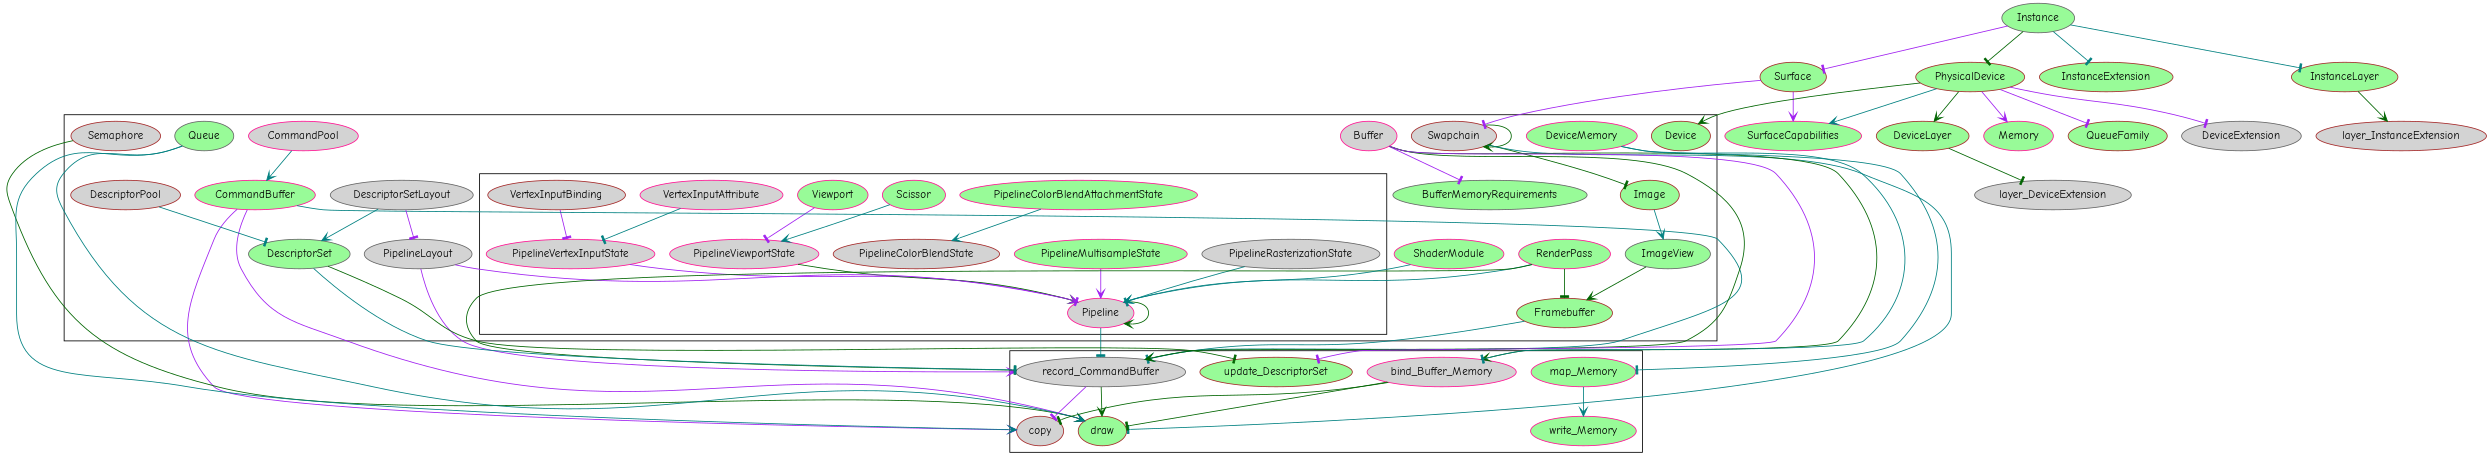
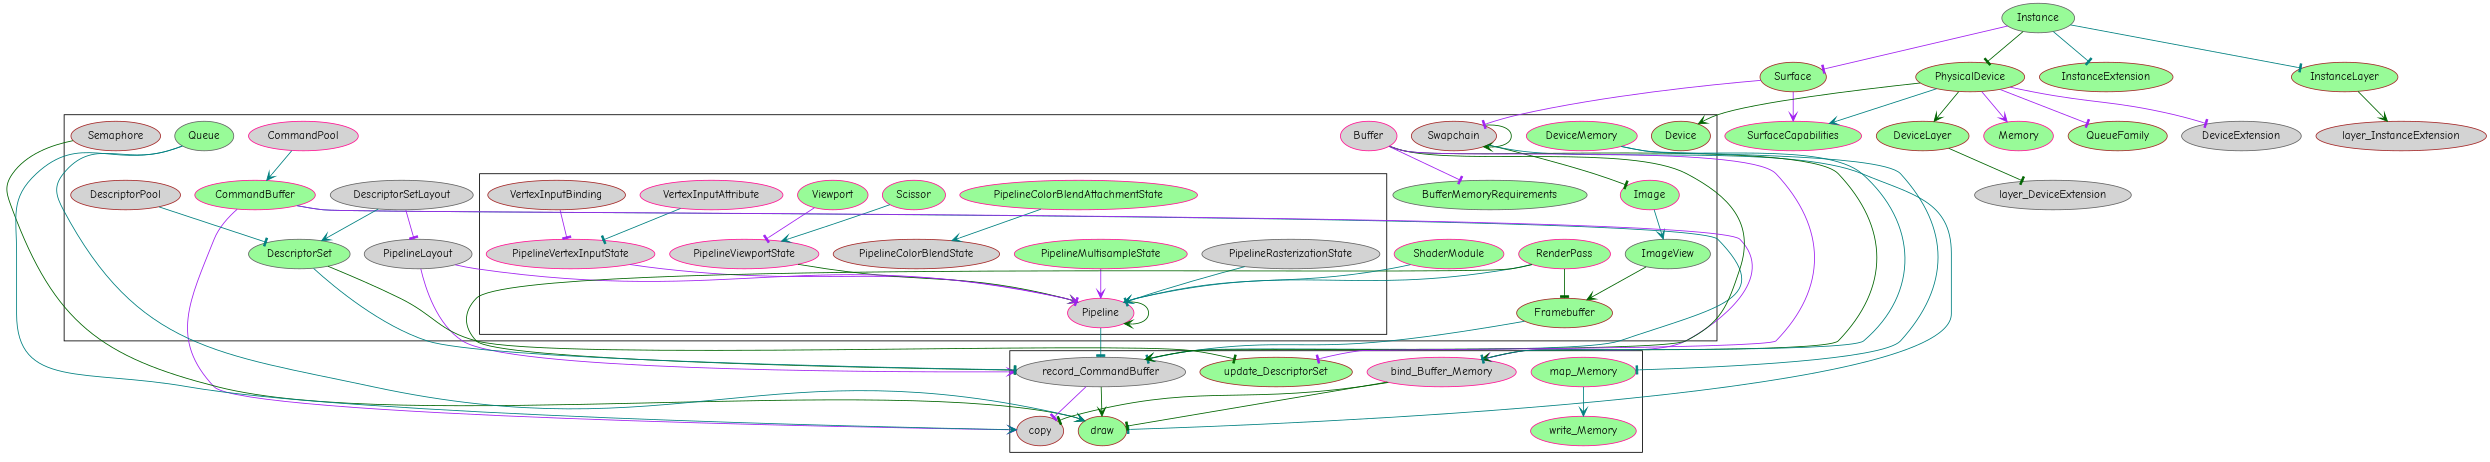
node "Image": color brown -> deeppink
edge "CommandBuffer" -> "draw": now "CommandBuffer" -> "bind_Buffer_Memory"
